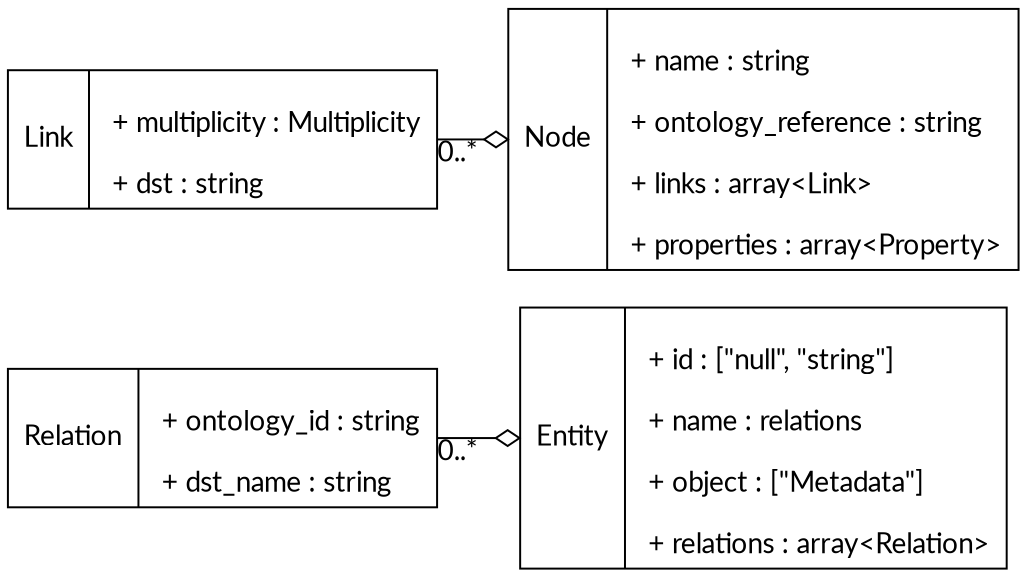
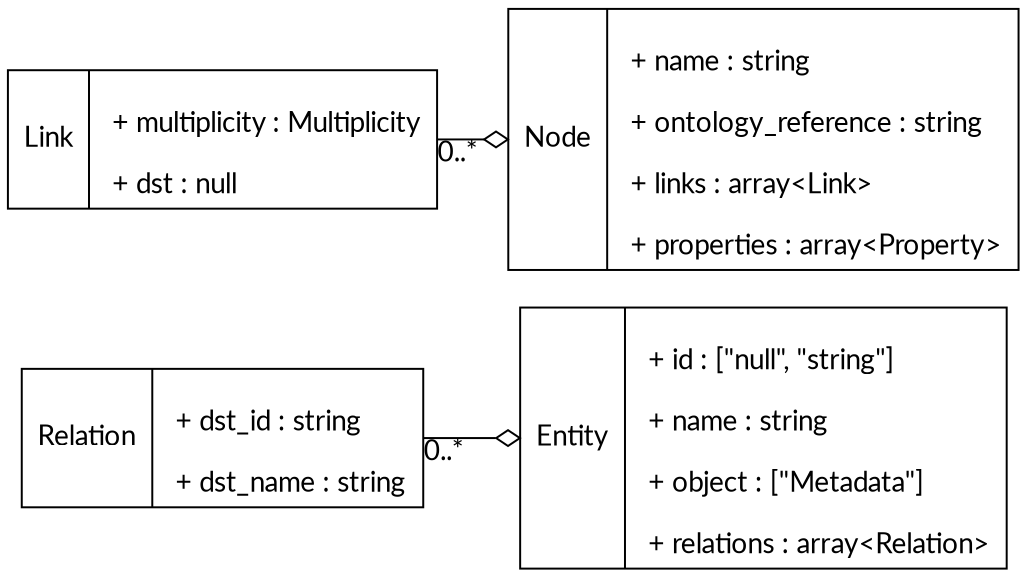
node "Link": text "+ dst : string" -> "+ dst : null"
node "Relation": text "+ ontology_id : string" -> "+ dst_id : string"
node "Entity": text "+ name : relations" -> "+ name : string"
